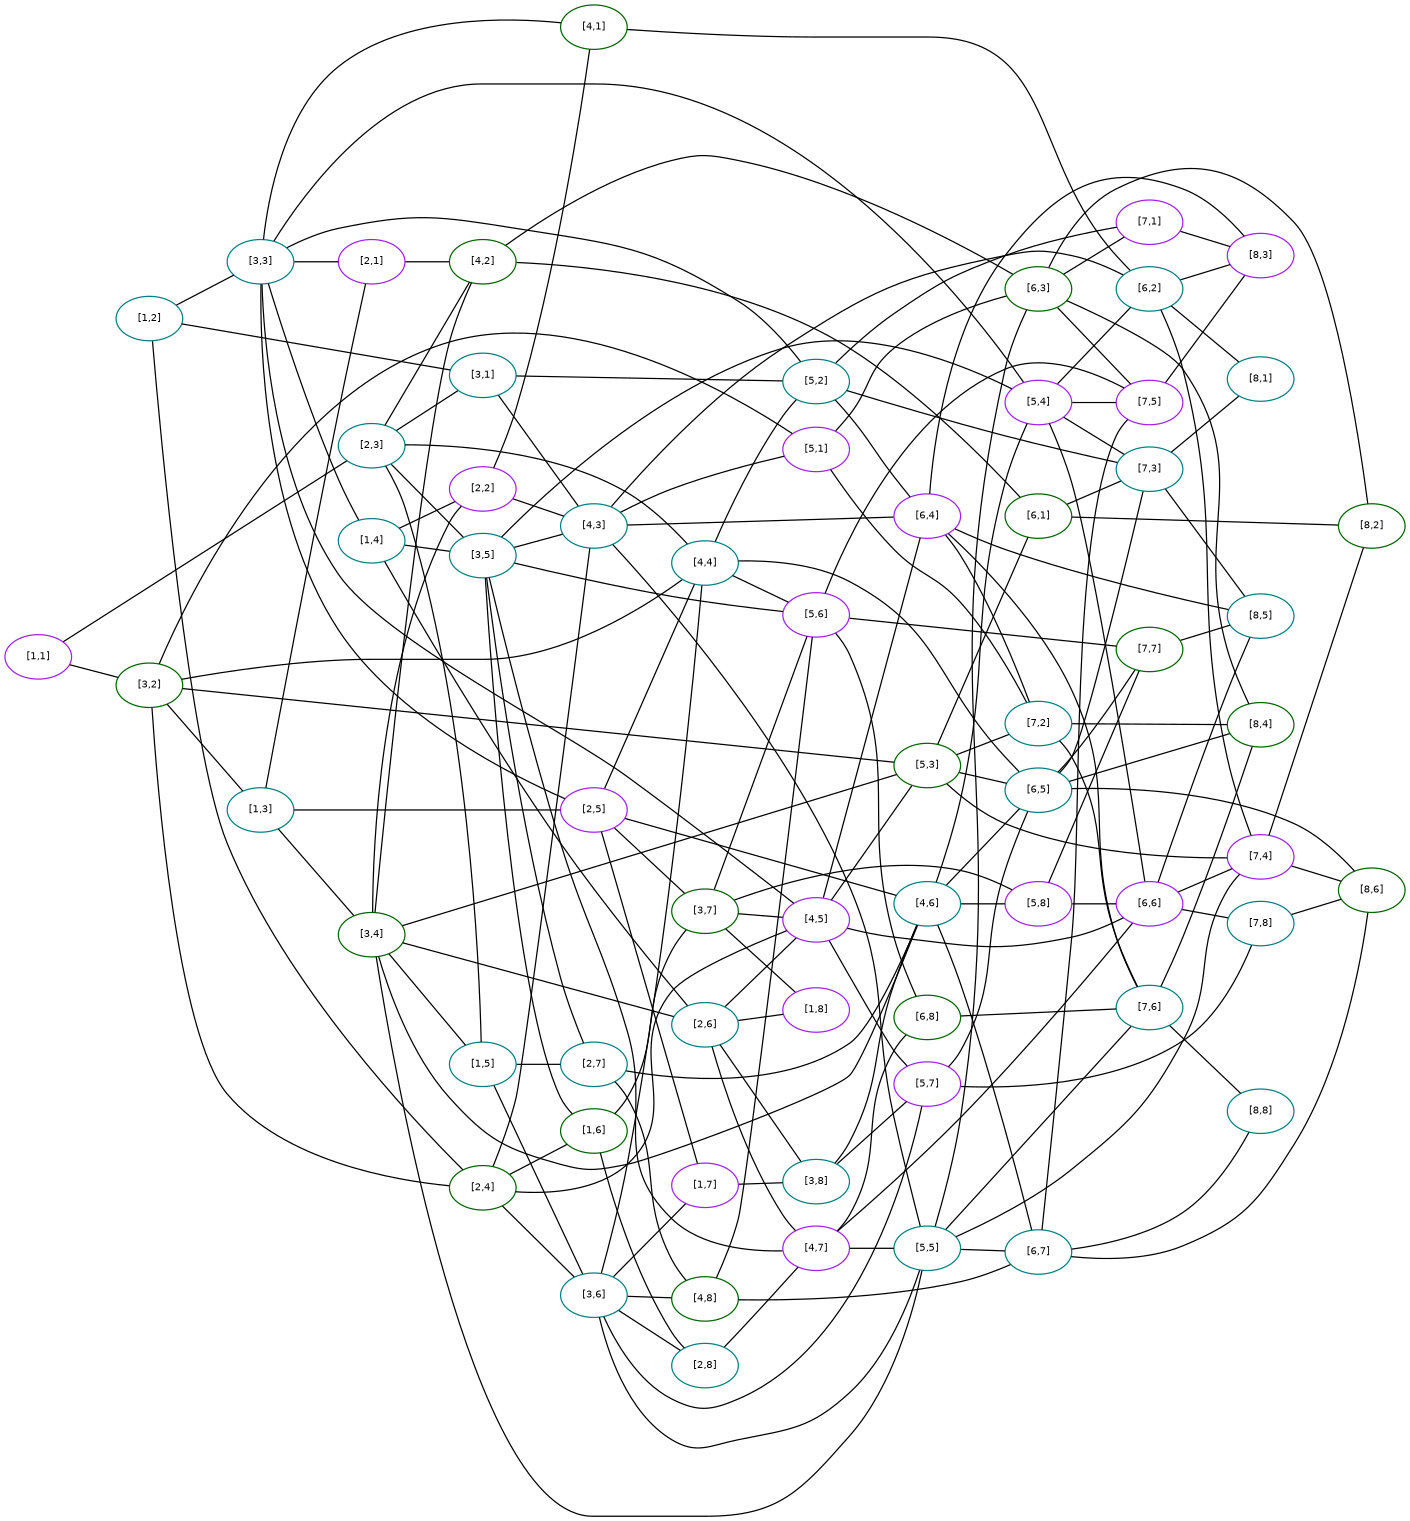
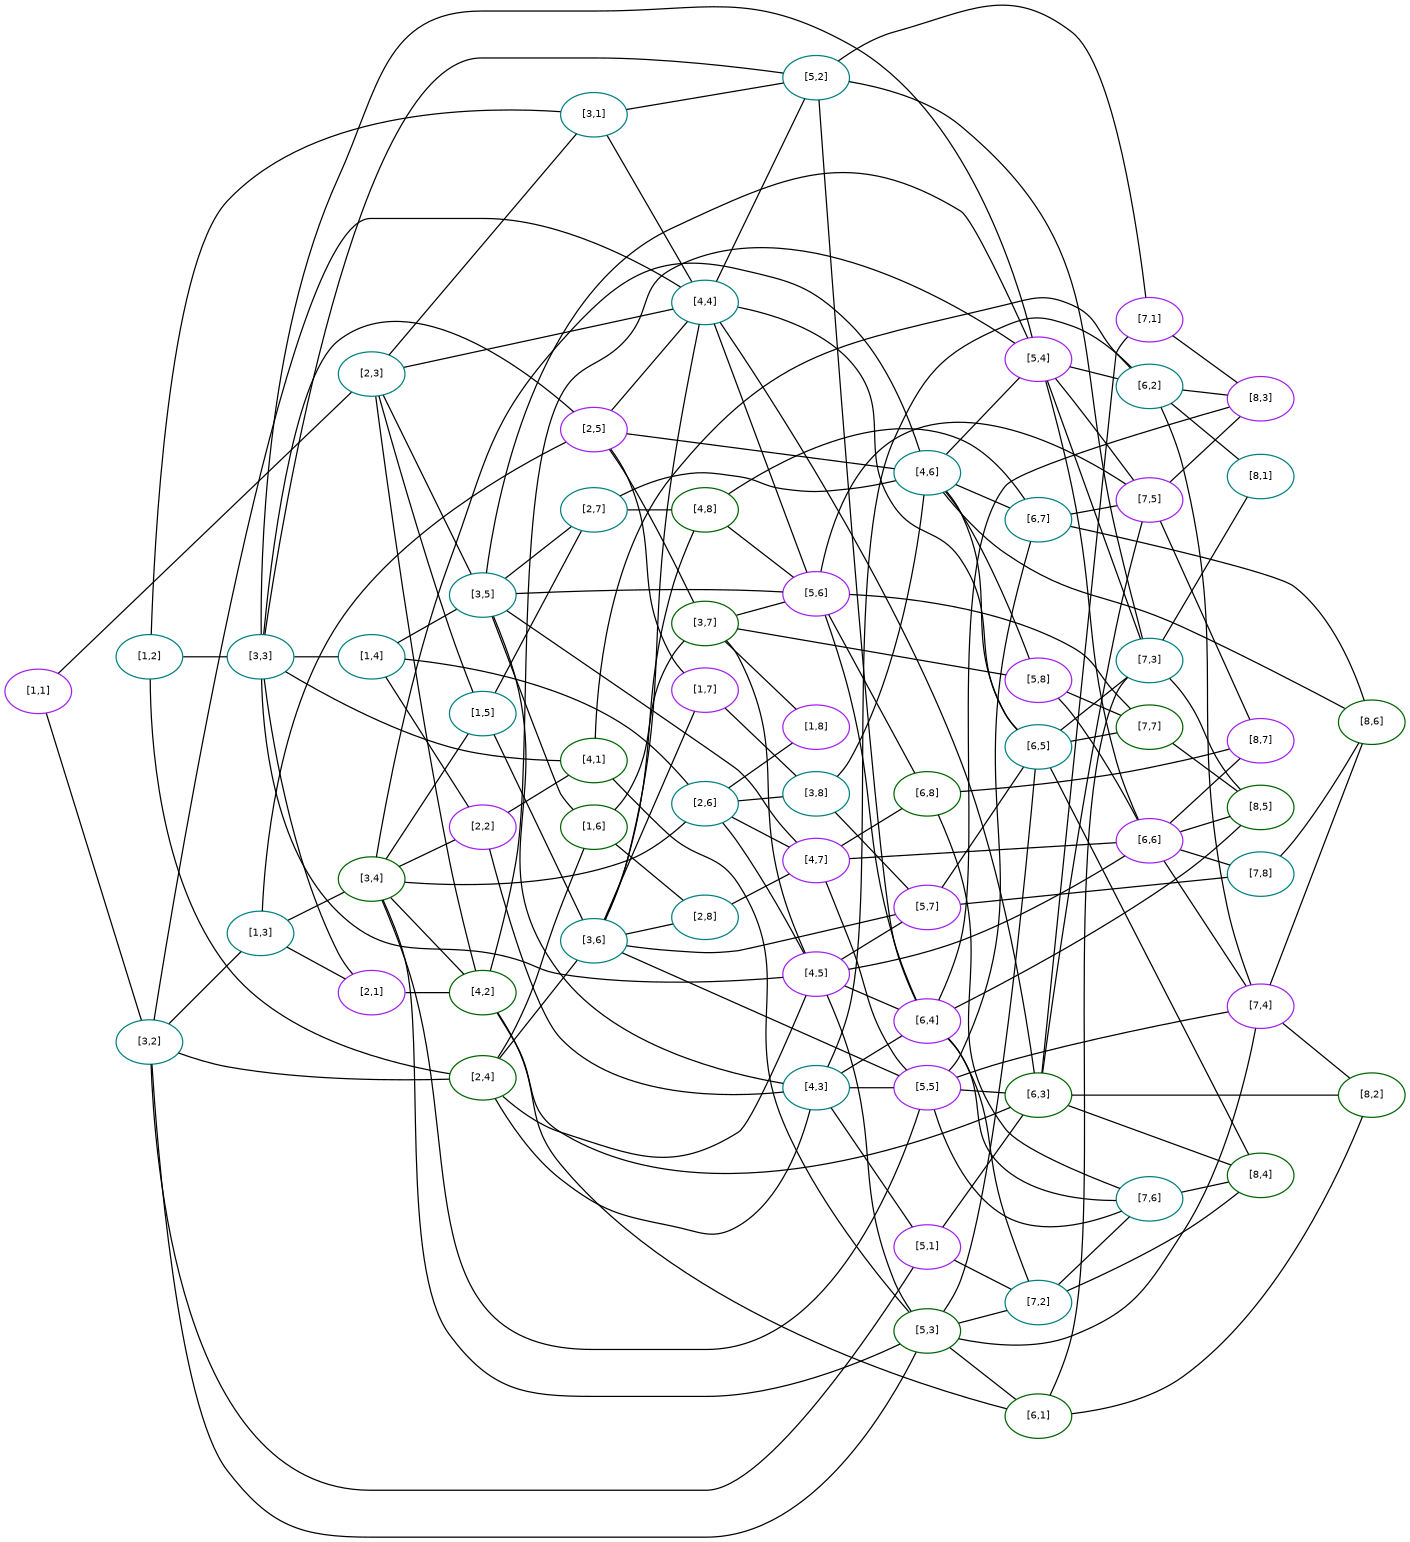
edge "[5,4]" -- "[4,2]": added
edge "[3,1]" -- "[4,3]": now "[3,1]" -- "[4,4]"
node "[8,5]": color teal -> darkgreen
edge "[4,4]" -- "[6,3]": added
node "[3,2]": color darkgreen -> teal
node "[8,7]": added
edge "[6,5]" -- "[8,6]": now "[4,6]" -- "[8,6]"
edge "[5,6]" -- "[6,4]": added
edge "[4,1]" -- "[5,3]": added
node "[8,8]": removed
node "[5,5]": color teal -> purple
